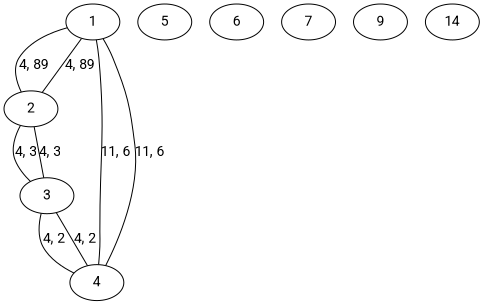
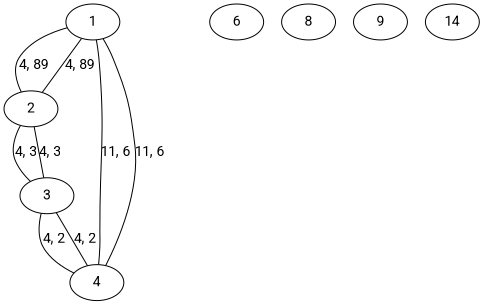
node "5": removed
node "7": label "7" -> "8"
